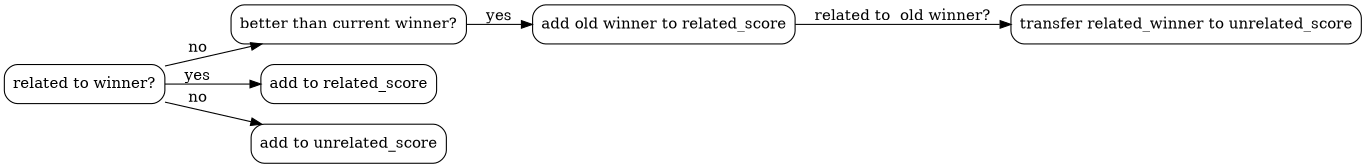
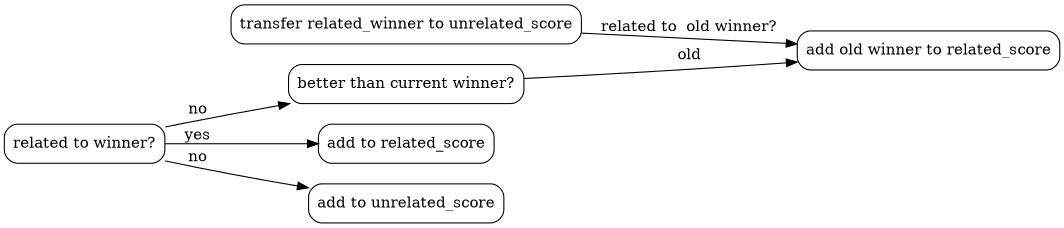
edge "better than current winner?" -> "add old winner to related_score": label "yes" -> "old"
edge "add old winner to related_score" -> "transfer related_winner to unrelated_score": reversed
